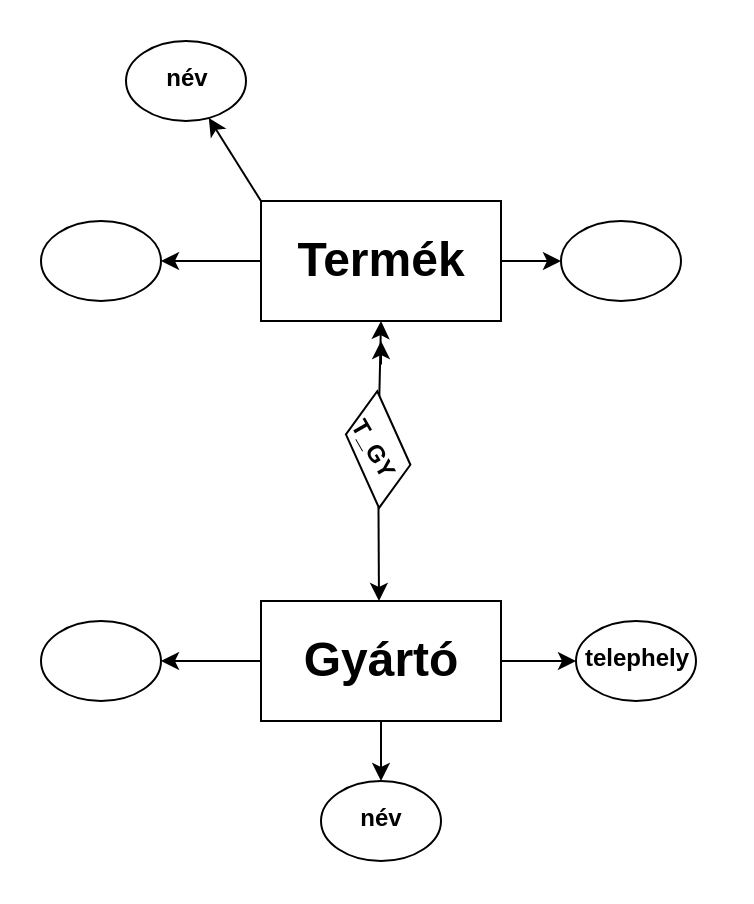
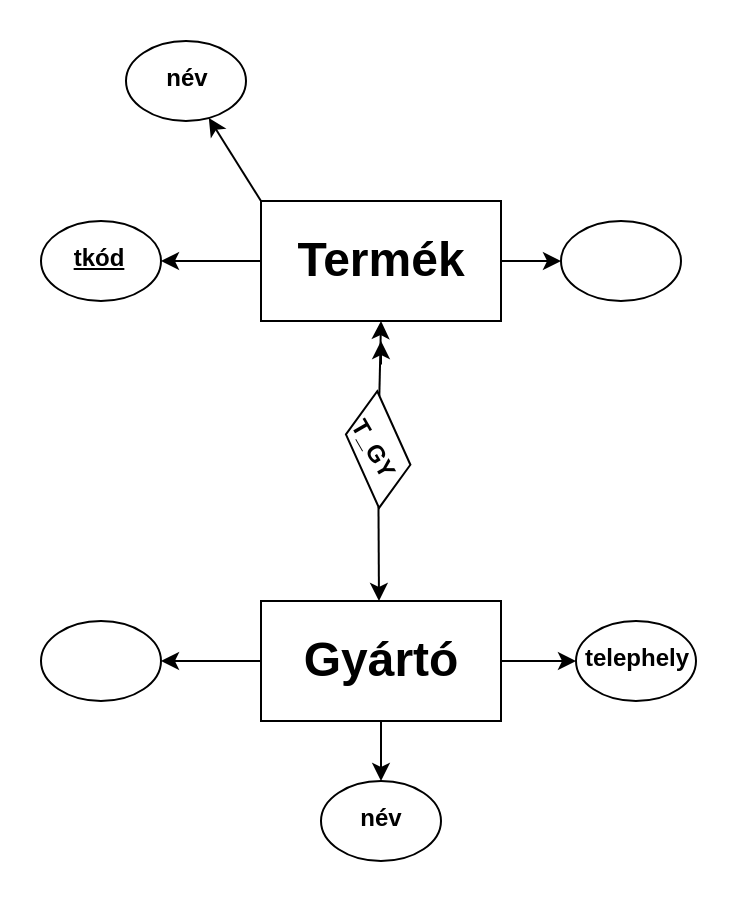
node "tkód": added
